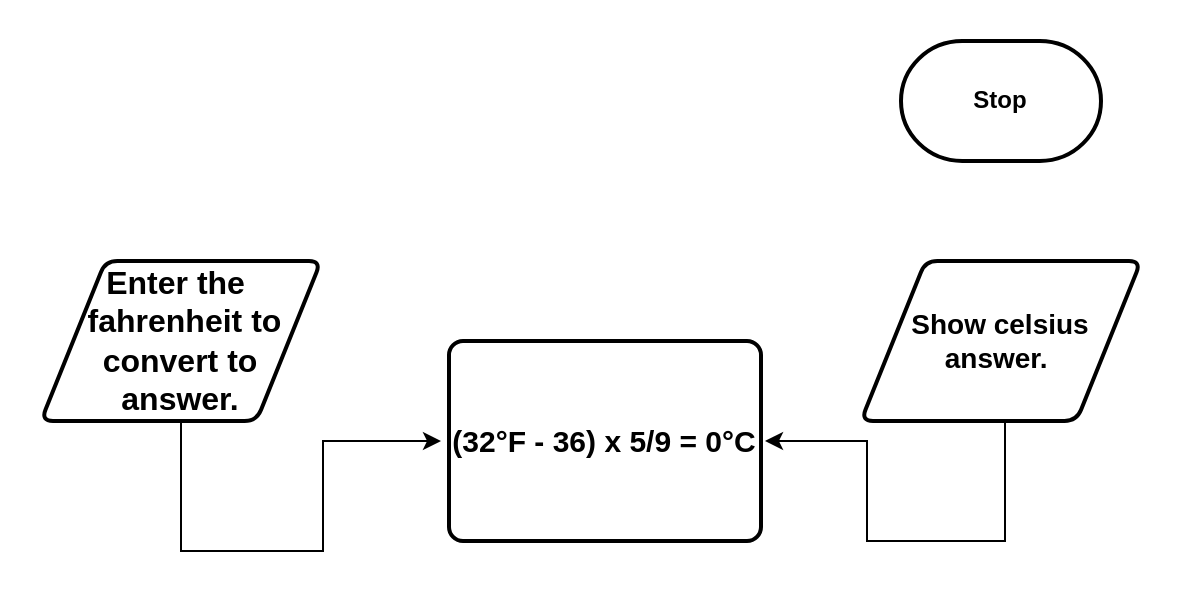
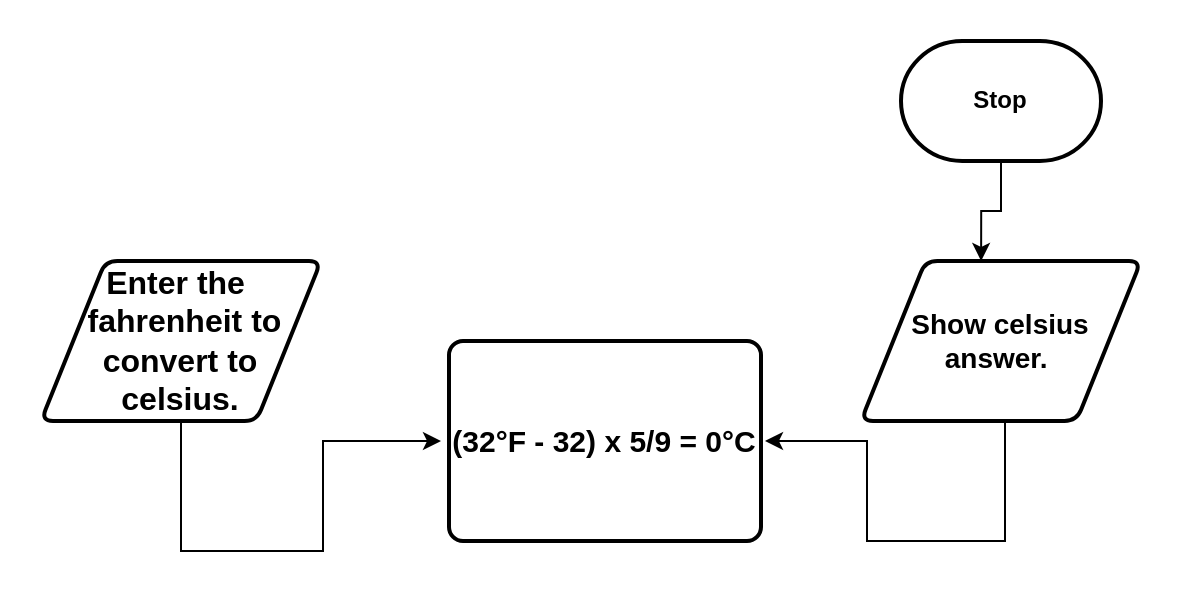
edge "Stop" -> "Show celsius answer.": added
node "Enter the fahrenheit to convert to answer.": label "Enter the fahrenheit to convert to answer." -> "Enter the fahrenheit to convert to celsius."
node "(32°F - 36) x 5/9 = 0°C": label "(32°F - 36) x 5/9 = 0°C" -> "(32°F - 32) x 5/9 = 0°C"
